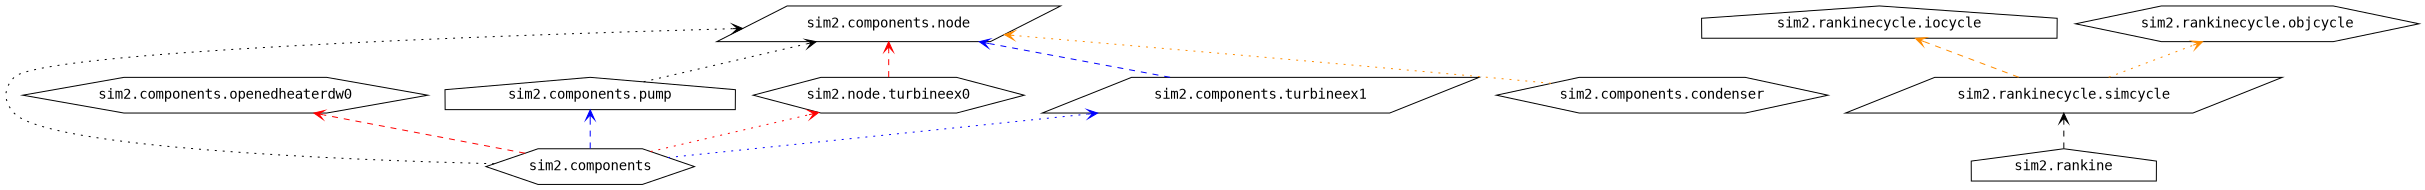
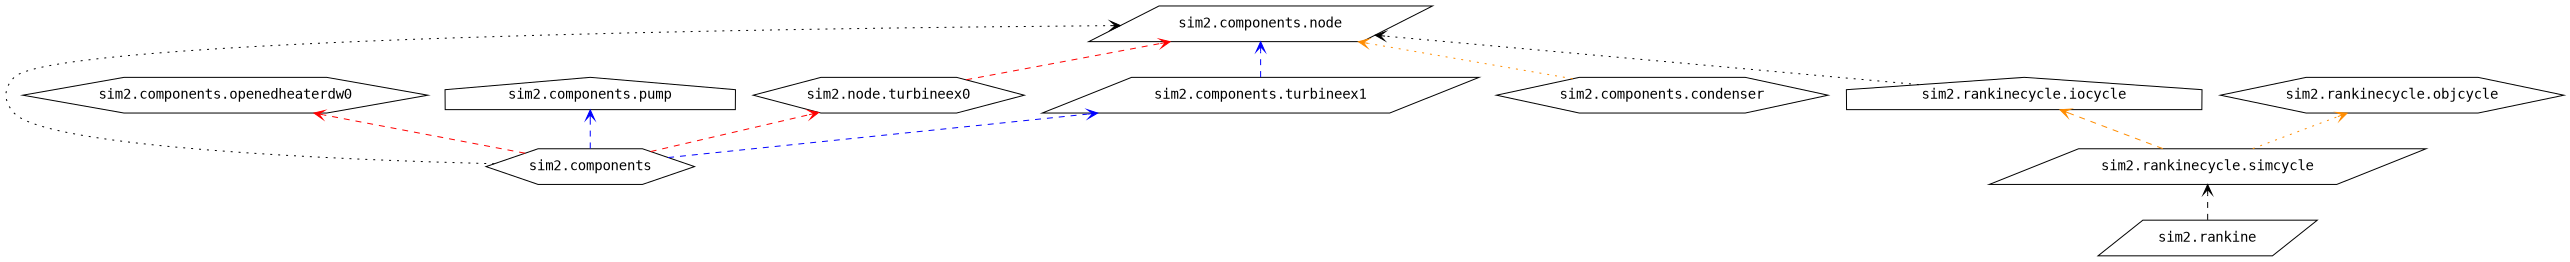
edge "sim2.components.pump" -> "sim2.components.node": now "sim2.rankinecycle.iocycle" -> "sim2.components.node"
edge "sim2.components" -> "sim2.node.turbineex0": style dotted -> dashed
edge "sim2.components" -> "sim2.components.turbineex1": style dotted -> dashed
node "sim2.rankine": shape house -> parallelogram
